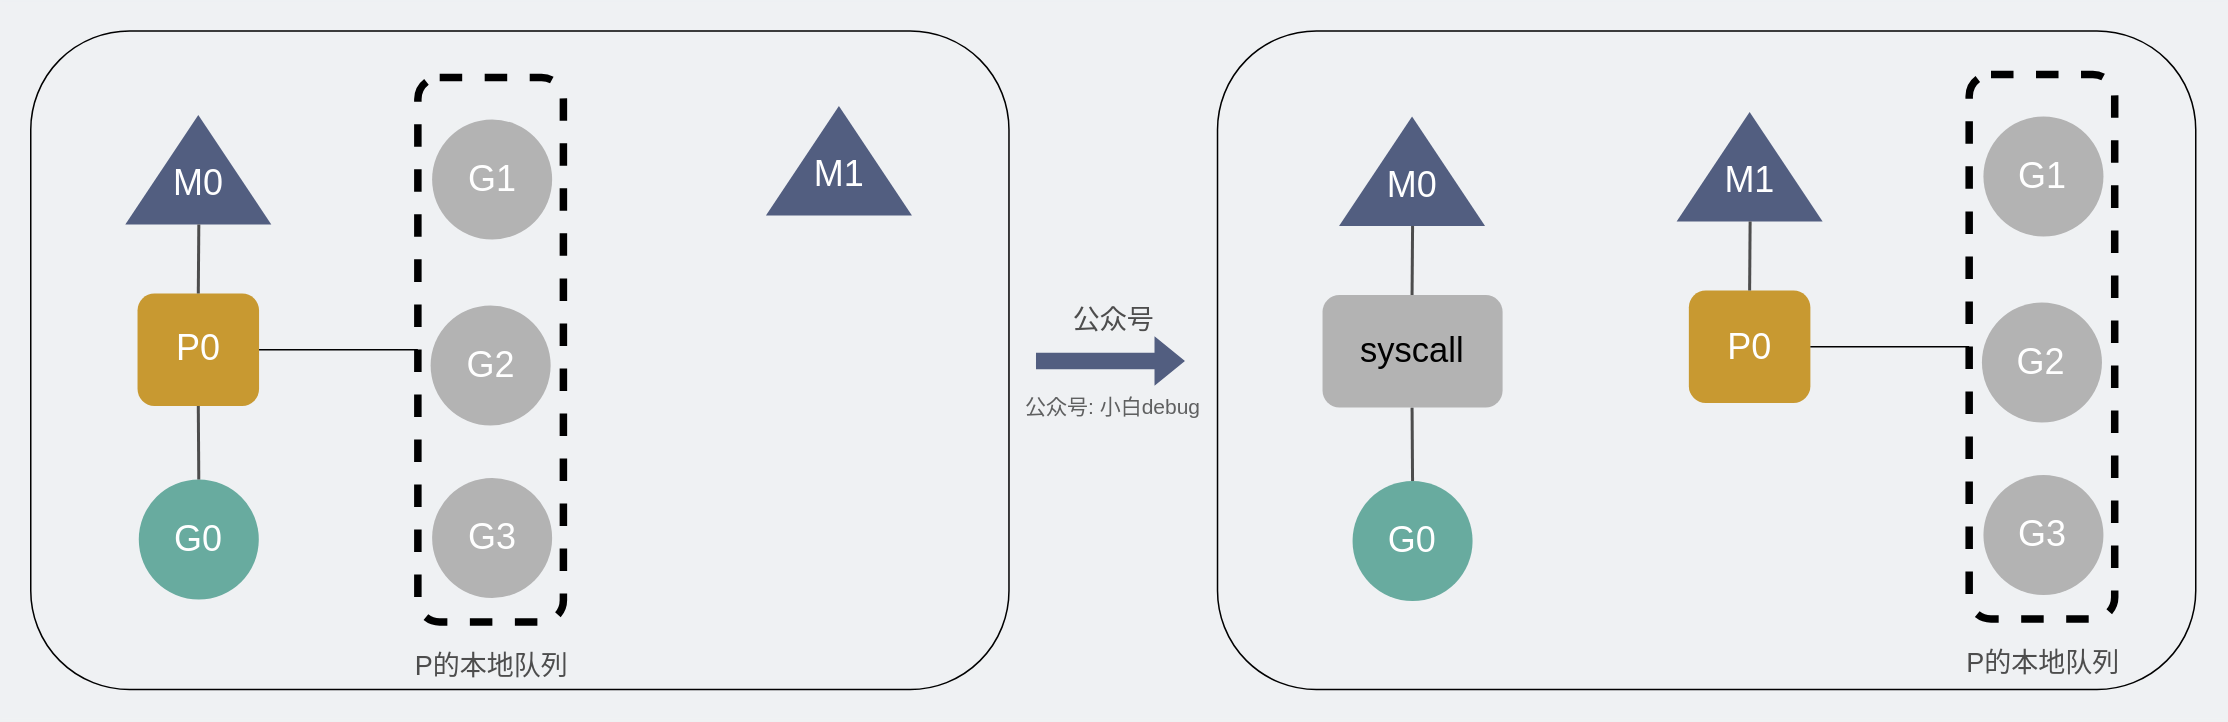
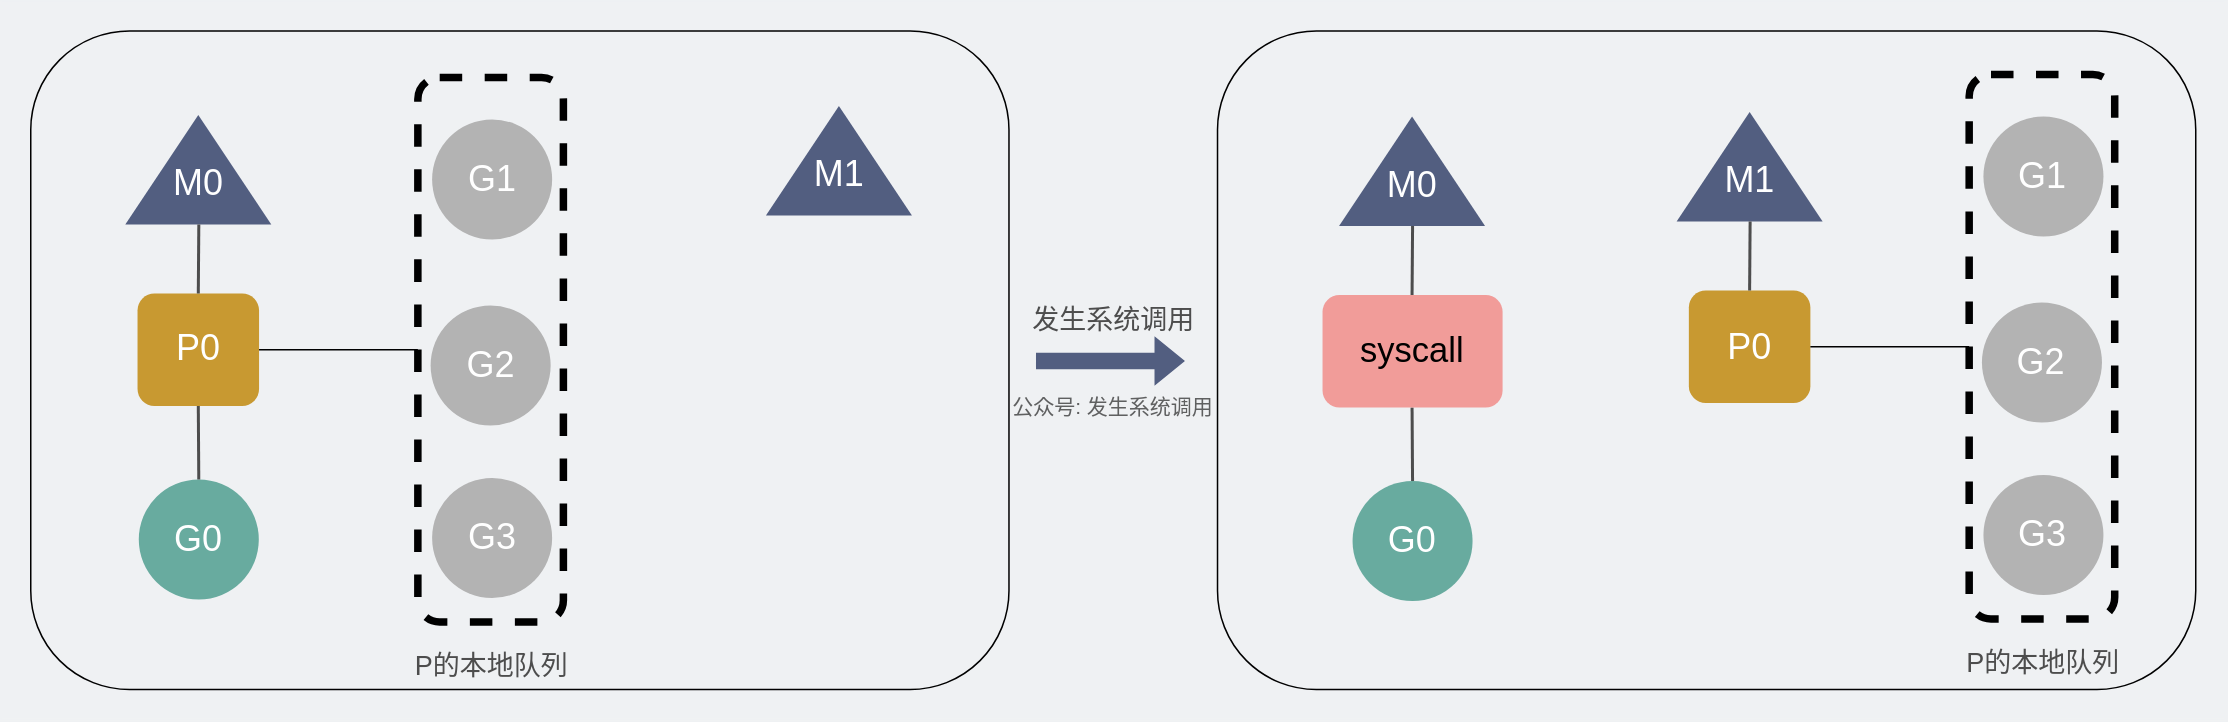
node "公众号": label "公众号" -> "发生系统调用"
node "syscall": fillcolor #b3b3b3 -> #f19c99
node "公众号: 小白debug": label "公众号: 小白debug" -> "公众号: 发生系统调用"
